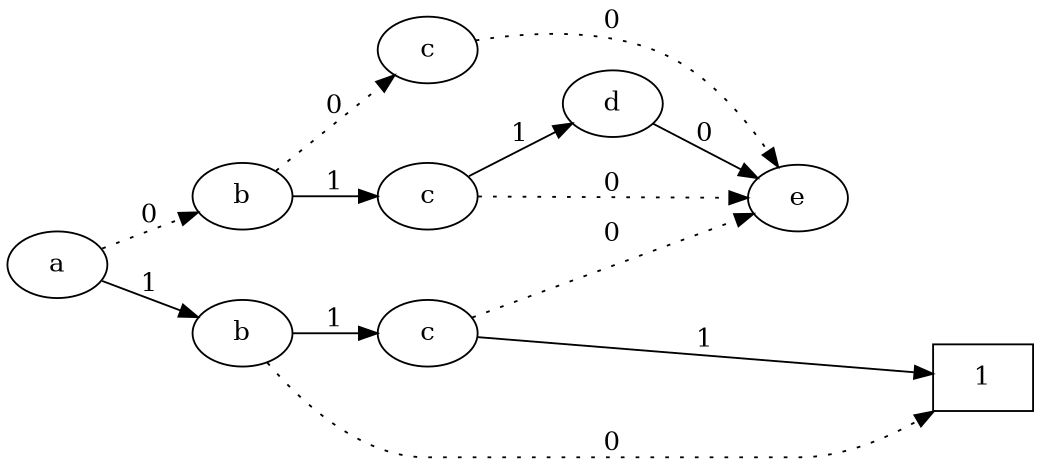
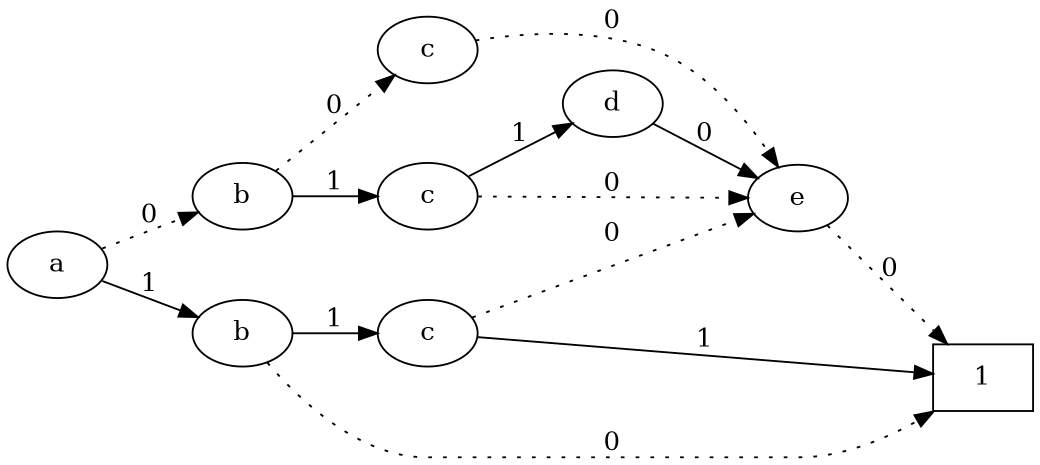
edge "e" -> "1": added, label "0"
